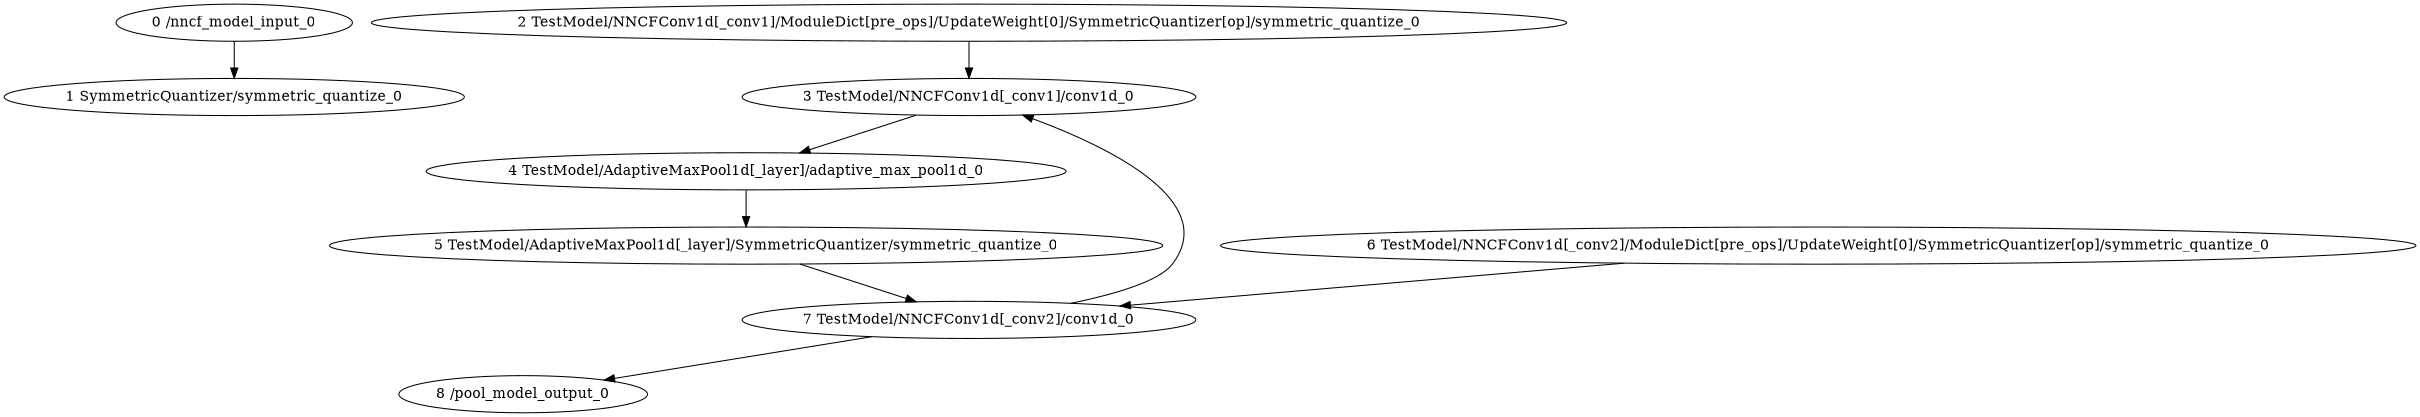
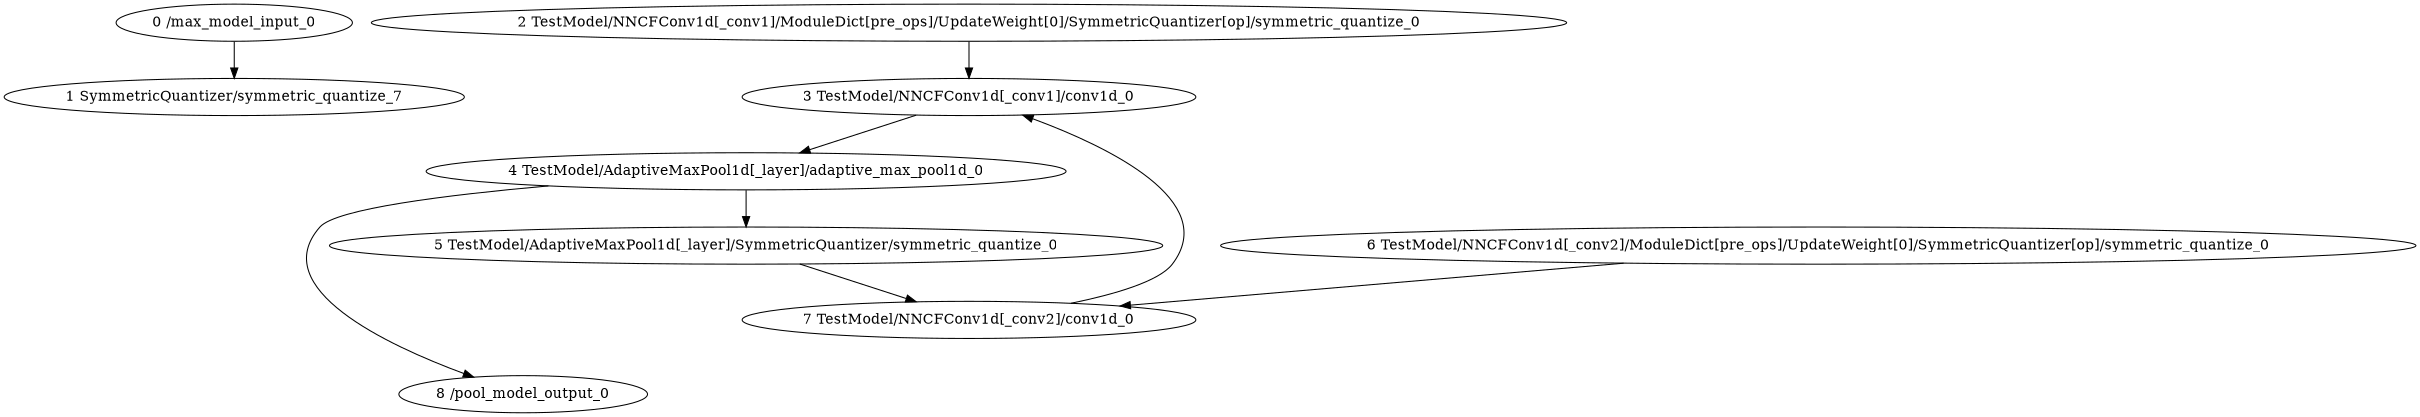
node "0 /nncf_model_input_0": label "0 /nncf_model_input_0" -> "0 /max_model_input_0"
node "1 SymmetricQuantizer/symmetric_quantize_0": label "1 SymmetricQuantizer/symmetric_quantize_0" -> "1 SymmetricQuantizer/symmetric_quantize_7"
edge "7 TestModel/NNCFConv1d[_conv2]/conv1d_0" -> "8 /pool_model_output_0": now "4 TestModel/AdaptiveMaxPool1d[_layer]/adaptive_max_pool1d_0" -> "8 /pool_model_output_0"
